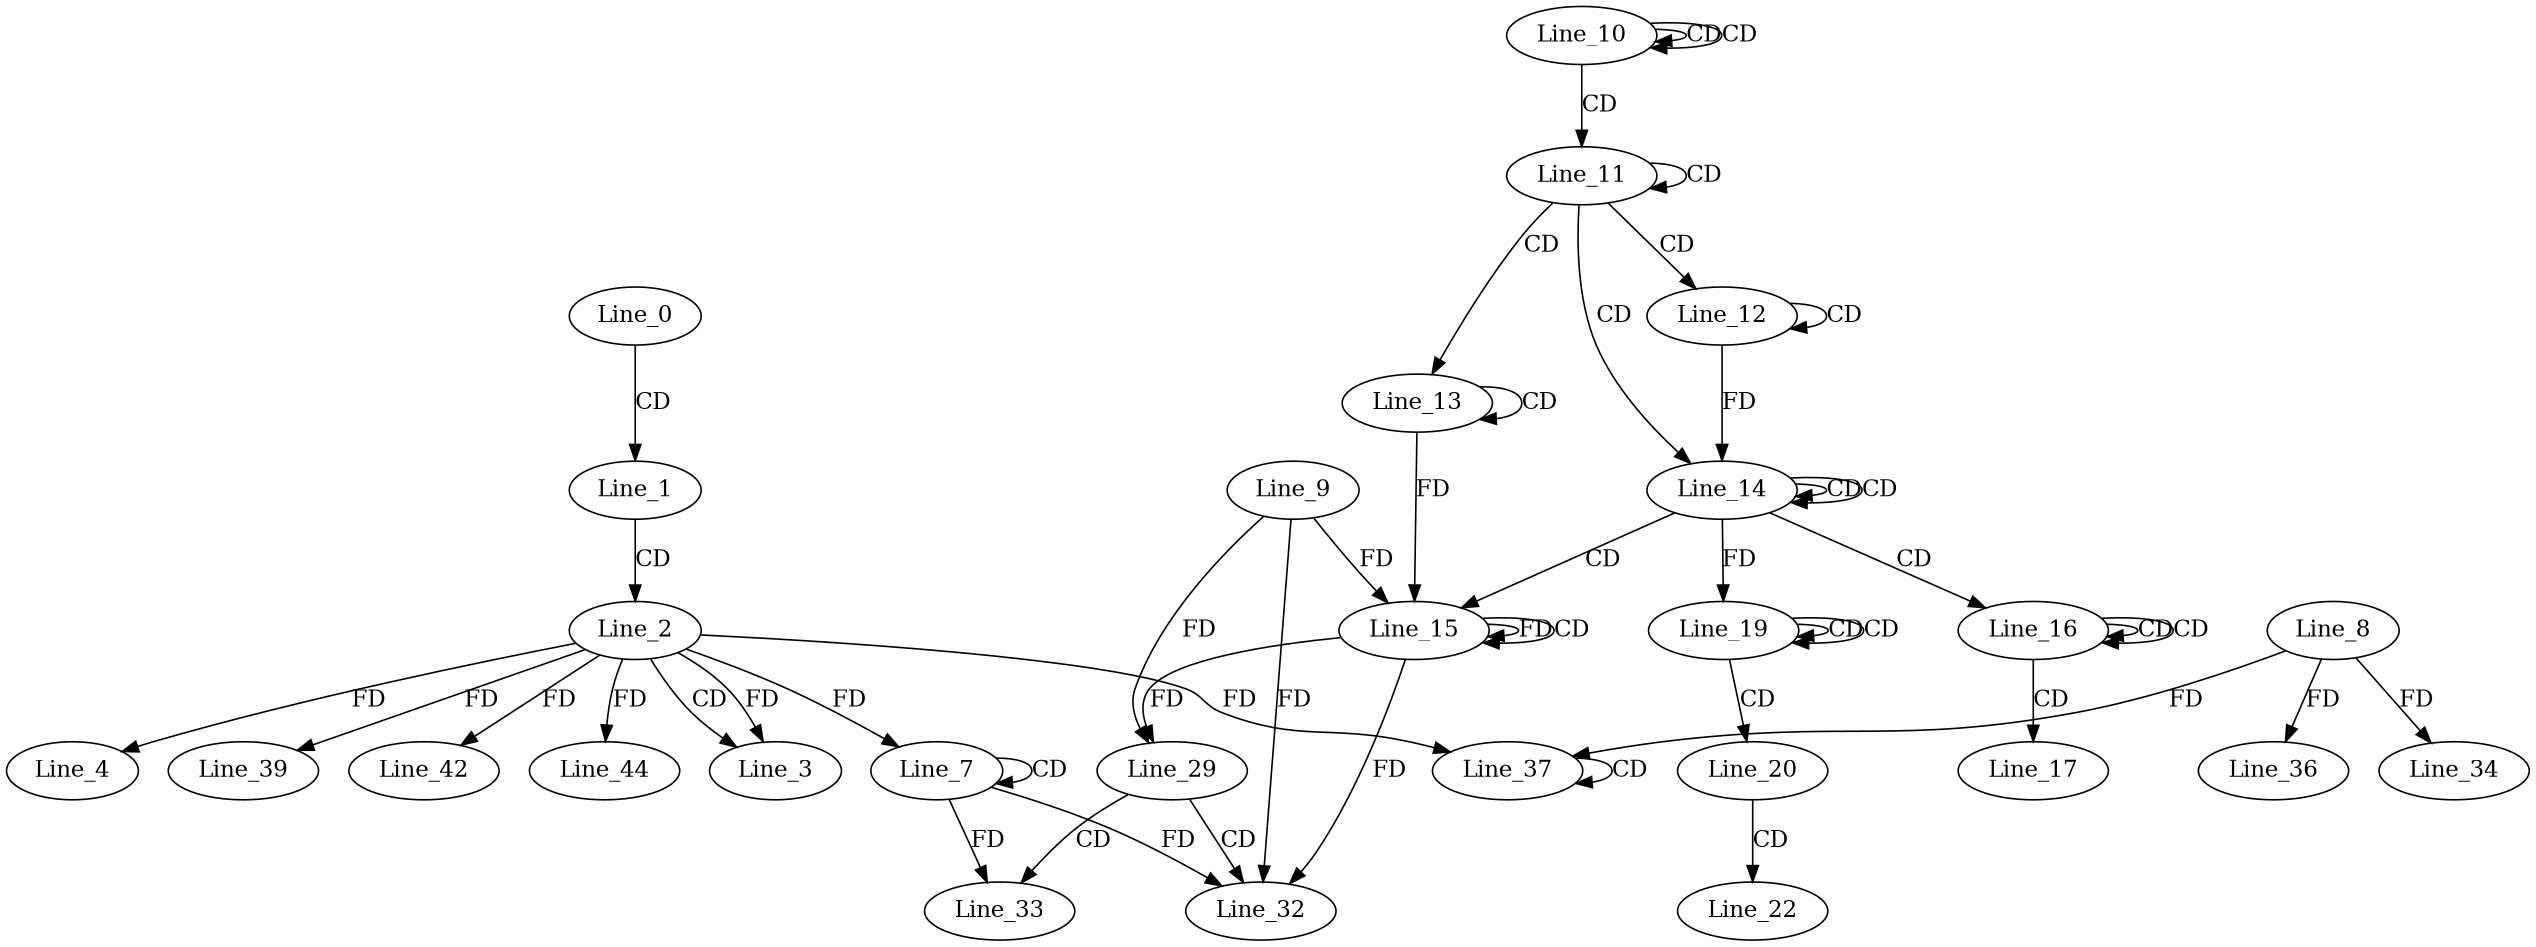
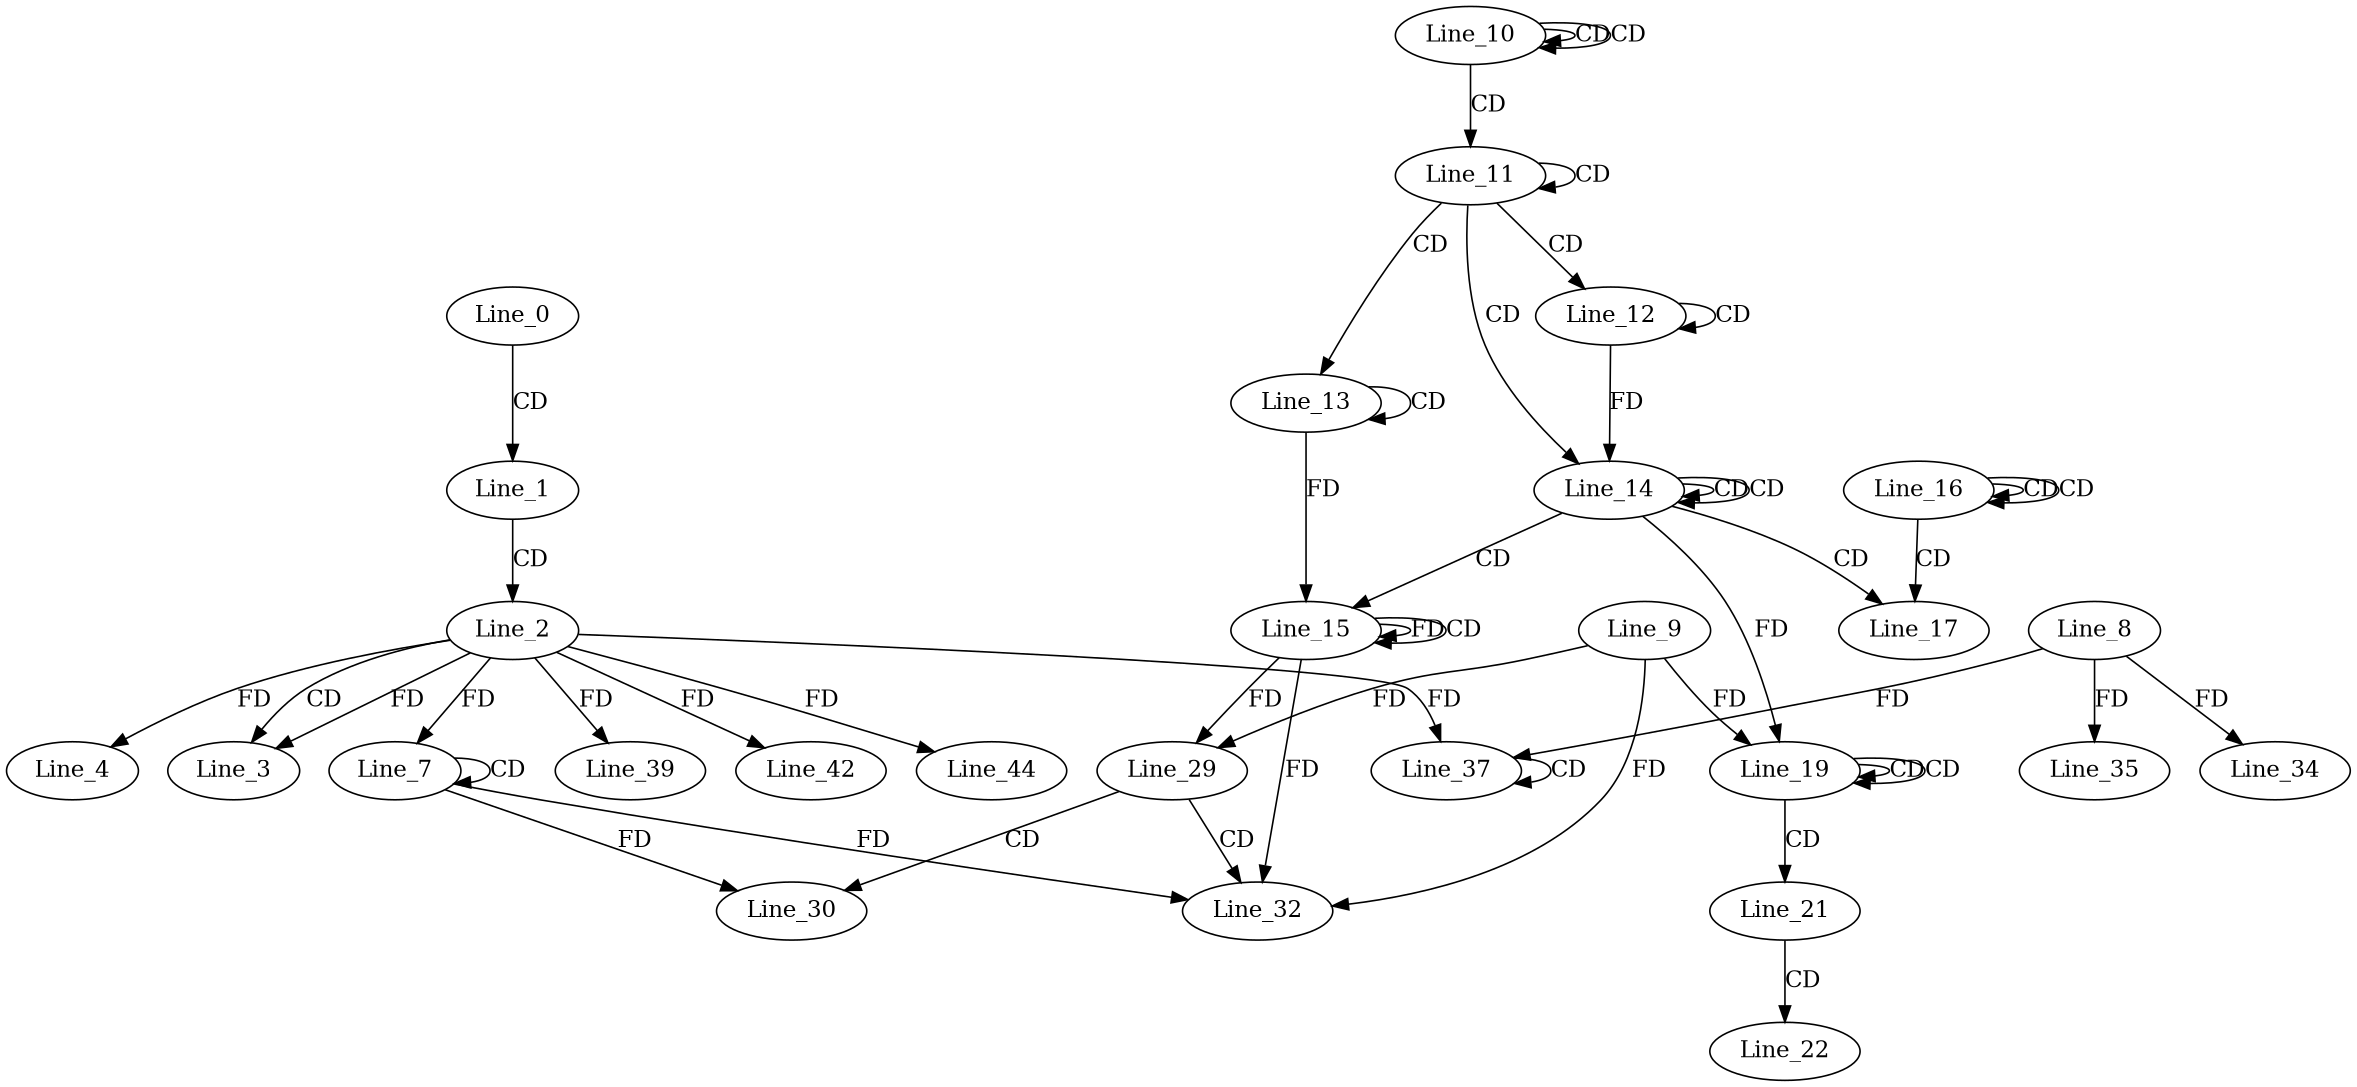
edge "Line_9" -> "Line_15": now "Line_9" -> "Line_19"
edge "Line_14" -> "Line_16": now "Line_14" -> "Line_17"
node "Line_20": label "Line_20" -> "Line_21"
node "Line_36": label "Line_36" -> "Line_35"
node "Line_33": label "Line_33" -> "Line_30"
